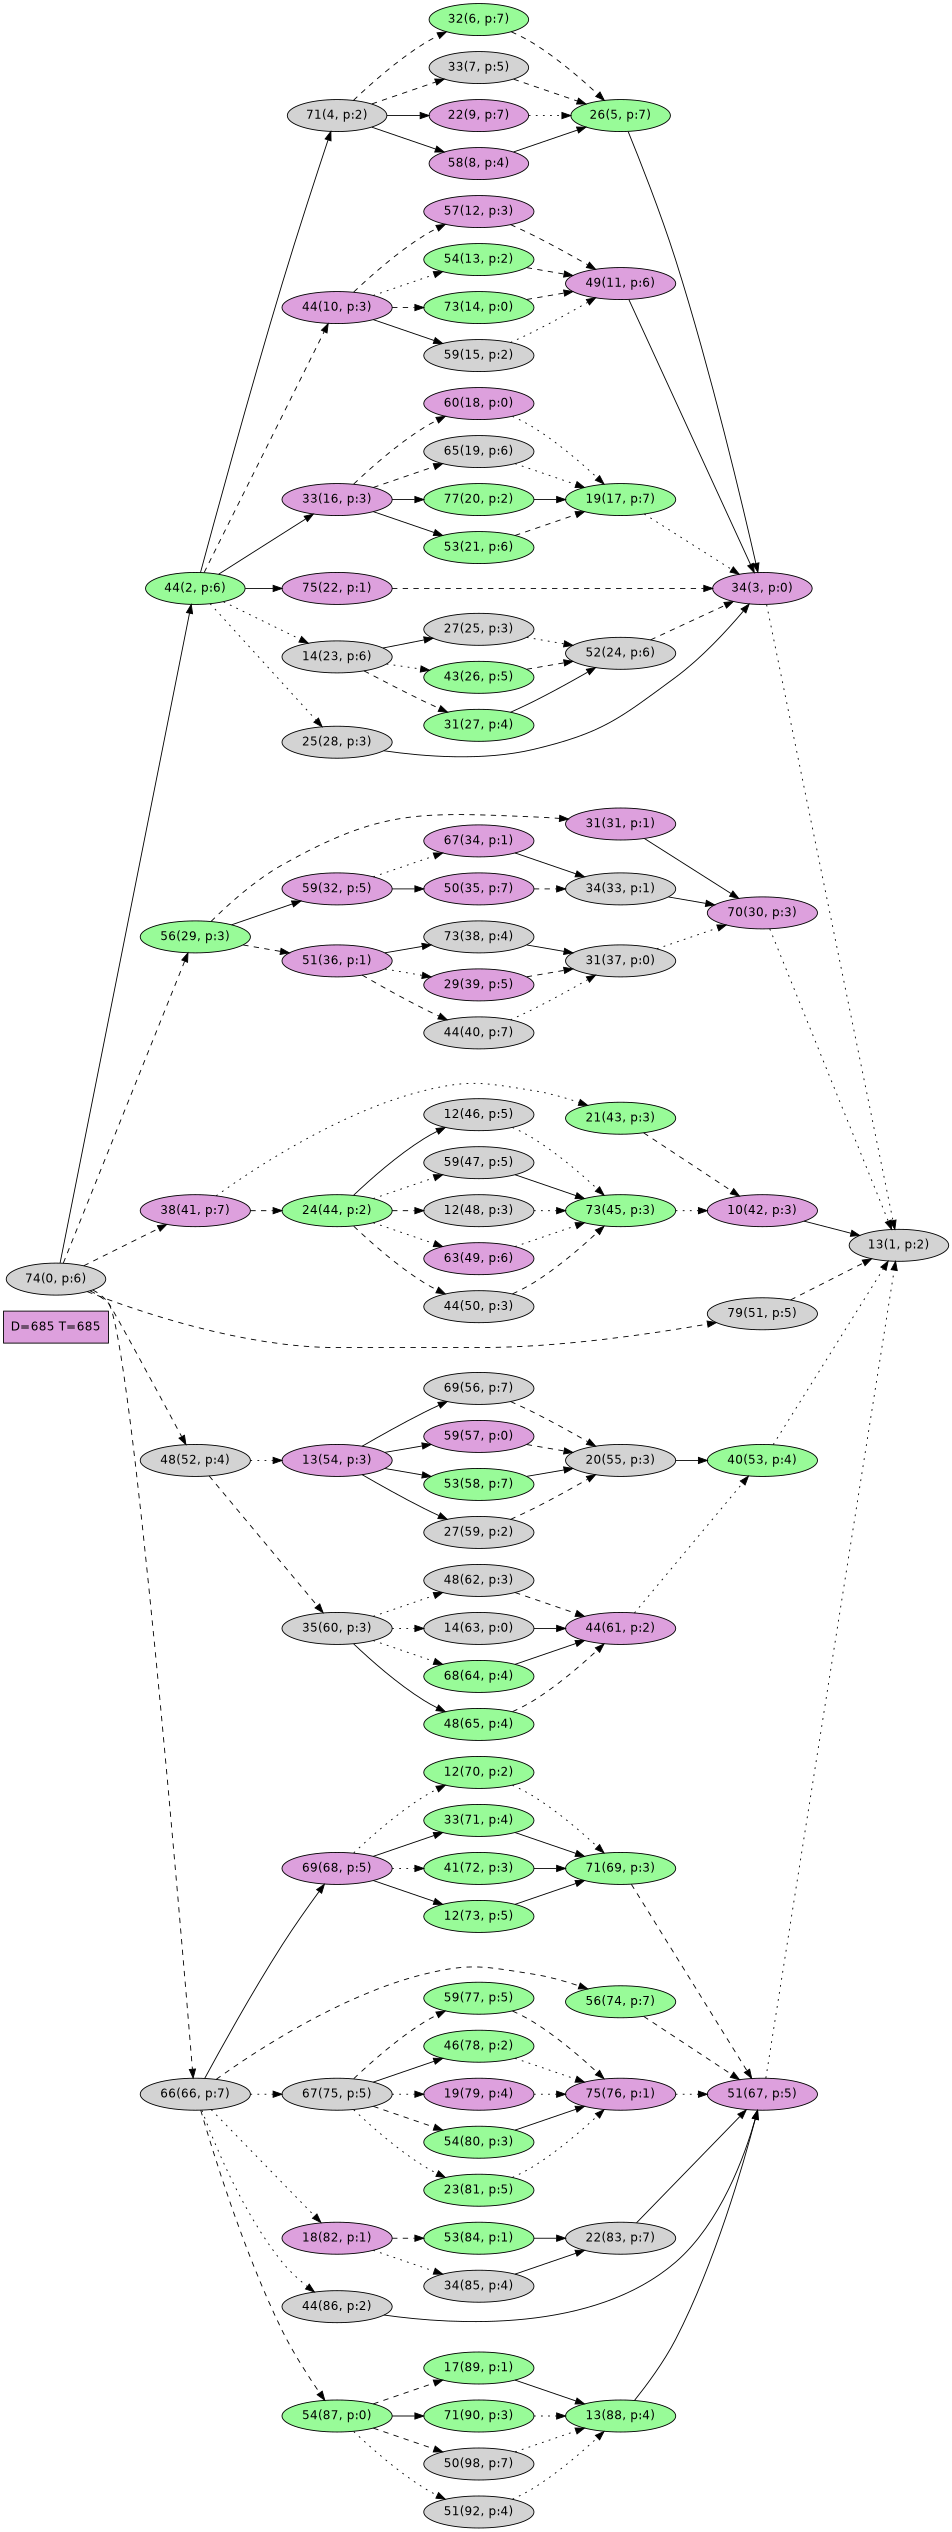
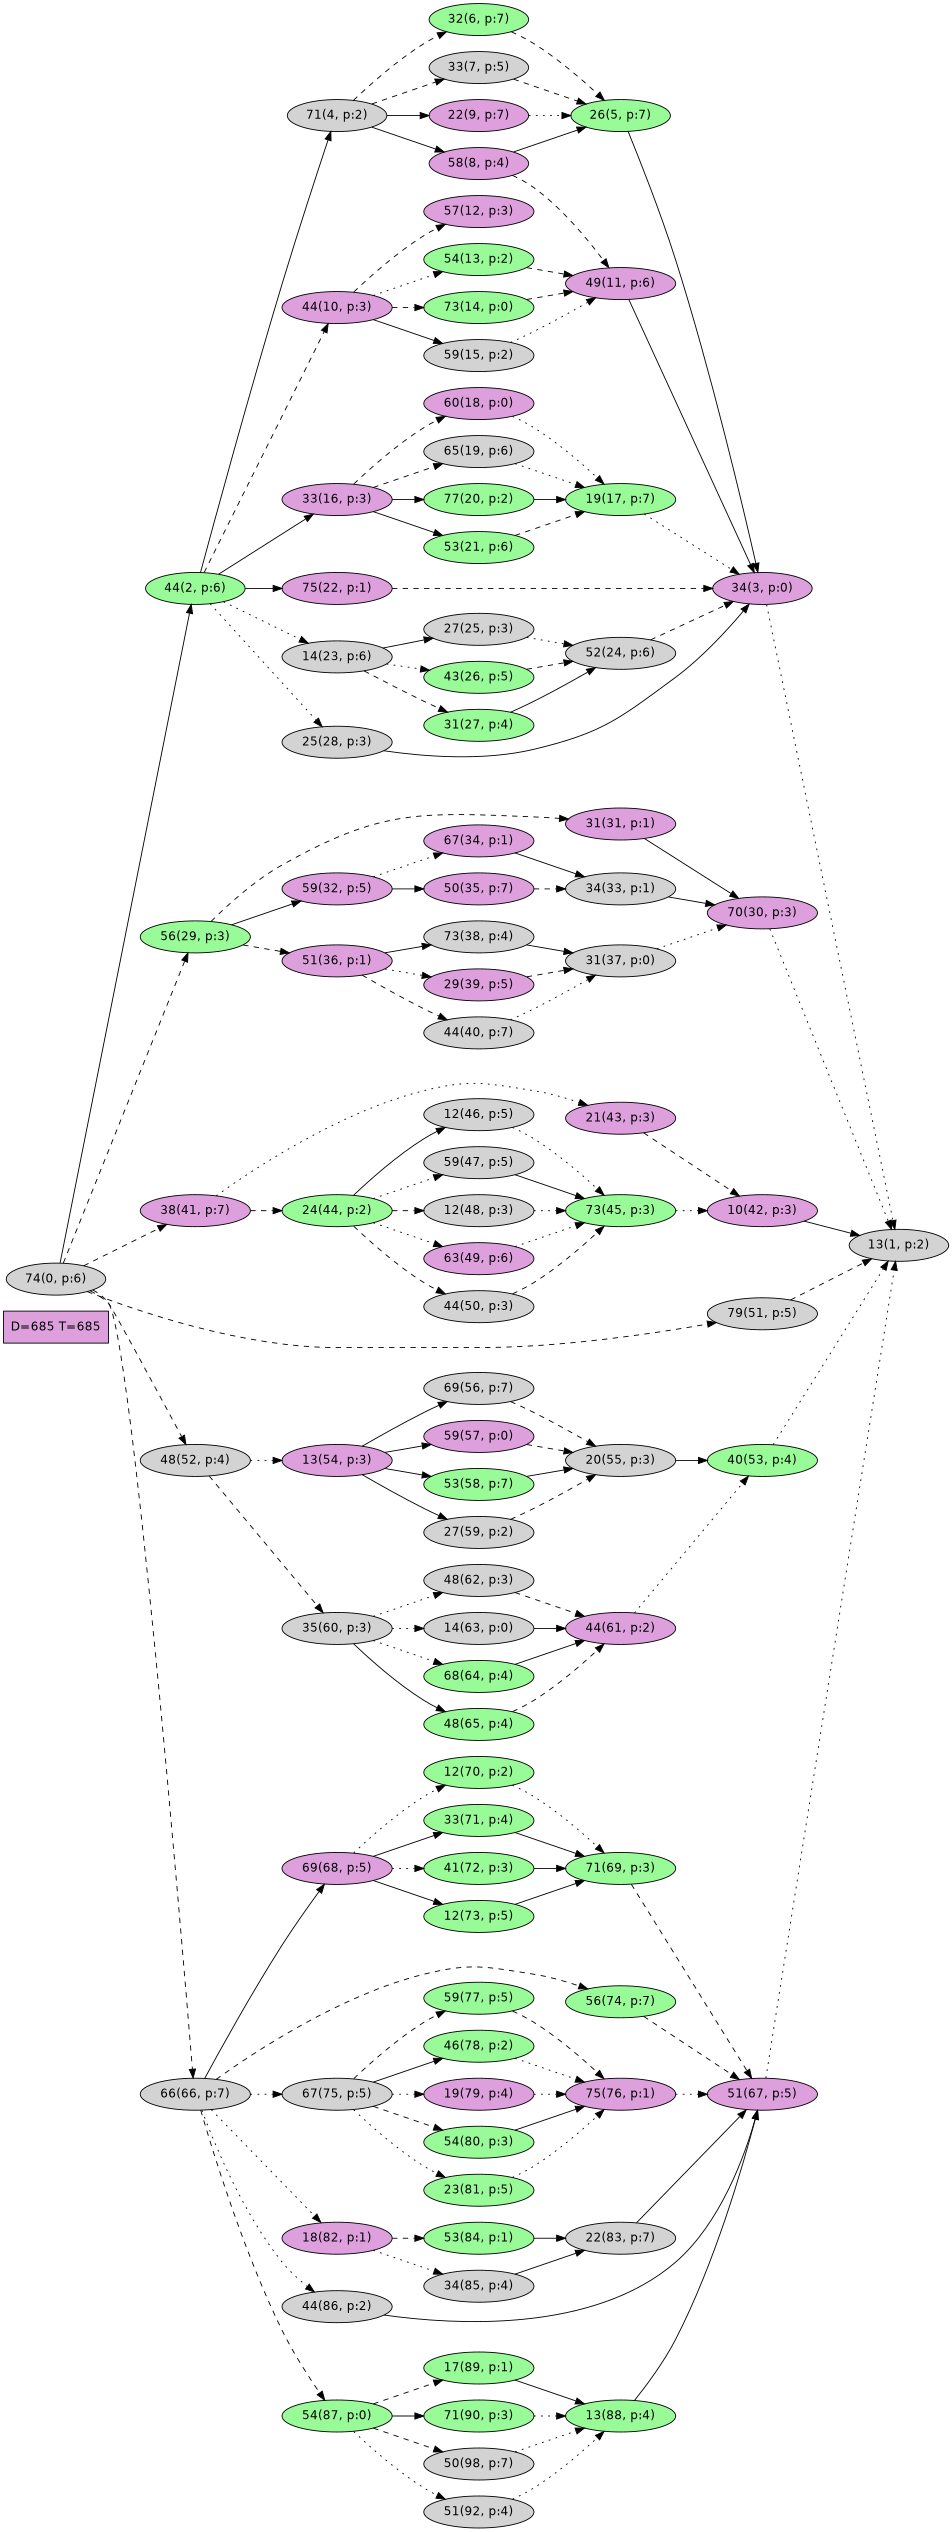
edge "57(12, p:3)" -> "49(11, p:6)": now "58(8, p:4)" -> "49(11, p:6)"
node "21(43, p:3)": fillcolor palegreen -> plum
